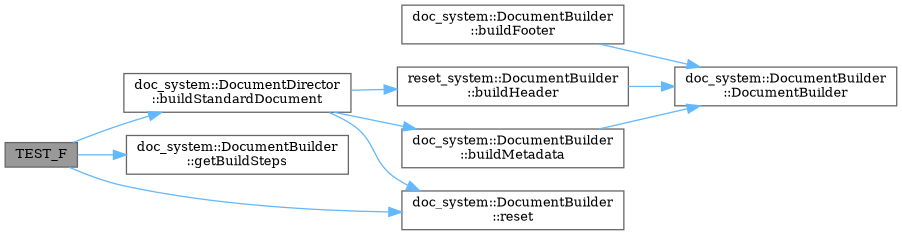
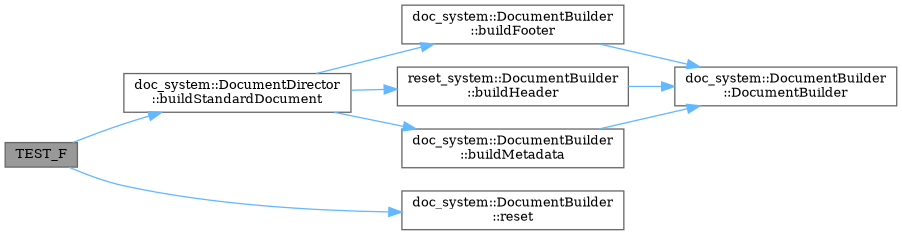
edge "doc_system::DocumentDirector ::buildStandardDocument" -> "doc_system::DocumentBuilder ::reset": now "doc_system::DocumentDirector ::buildStandardDocument" -> "doc_system::DocumentBuilder ::buildFooter"
node "doc_system::DocumentBuilder ::getBuildSteps": removed
